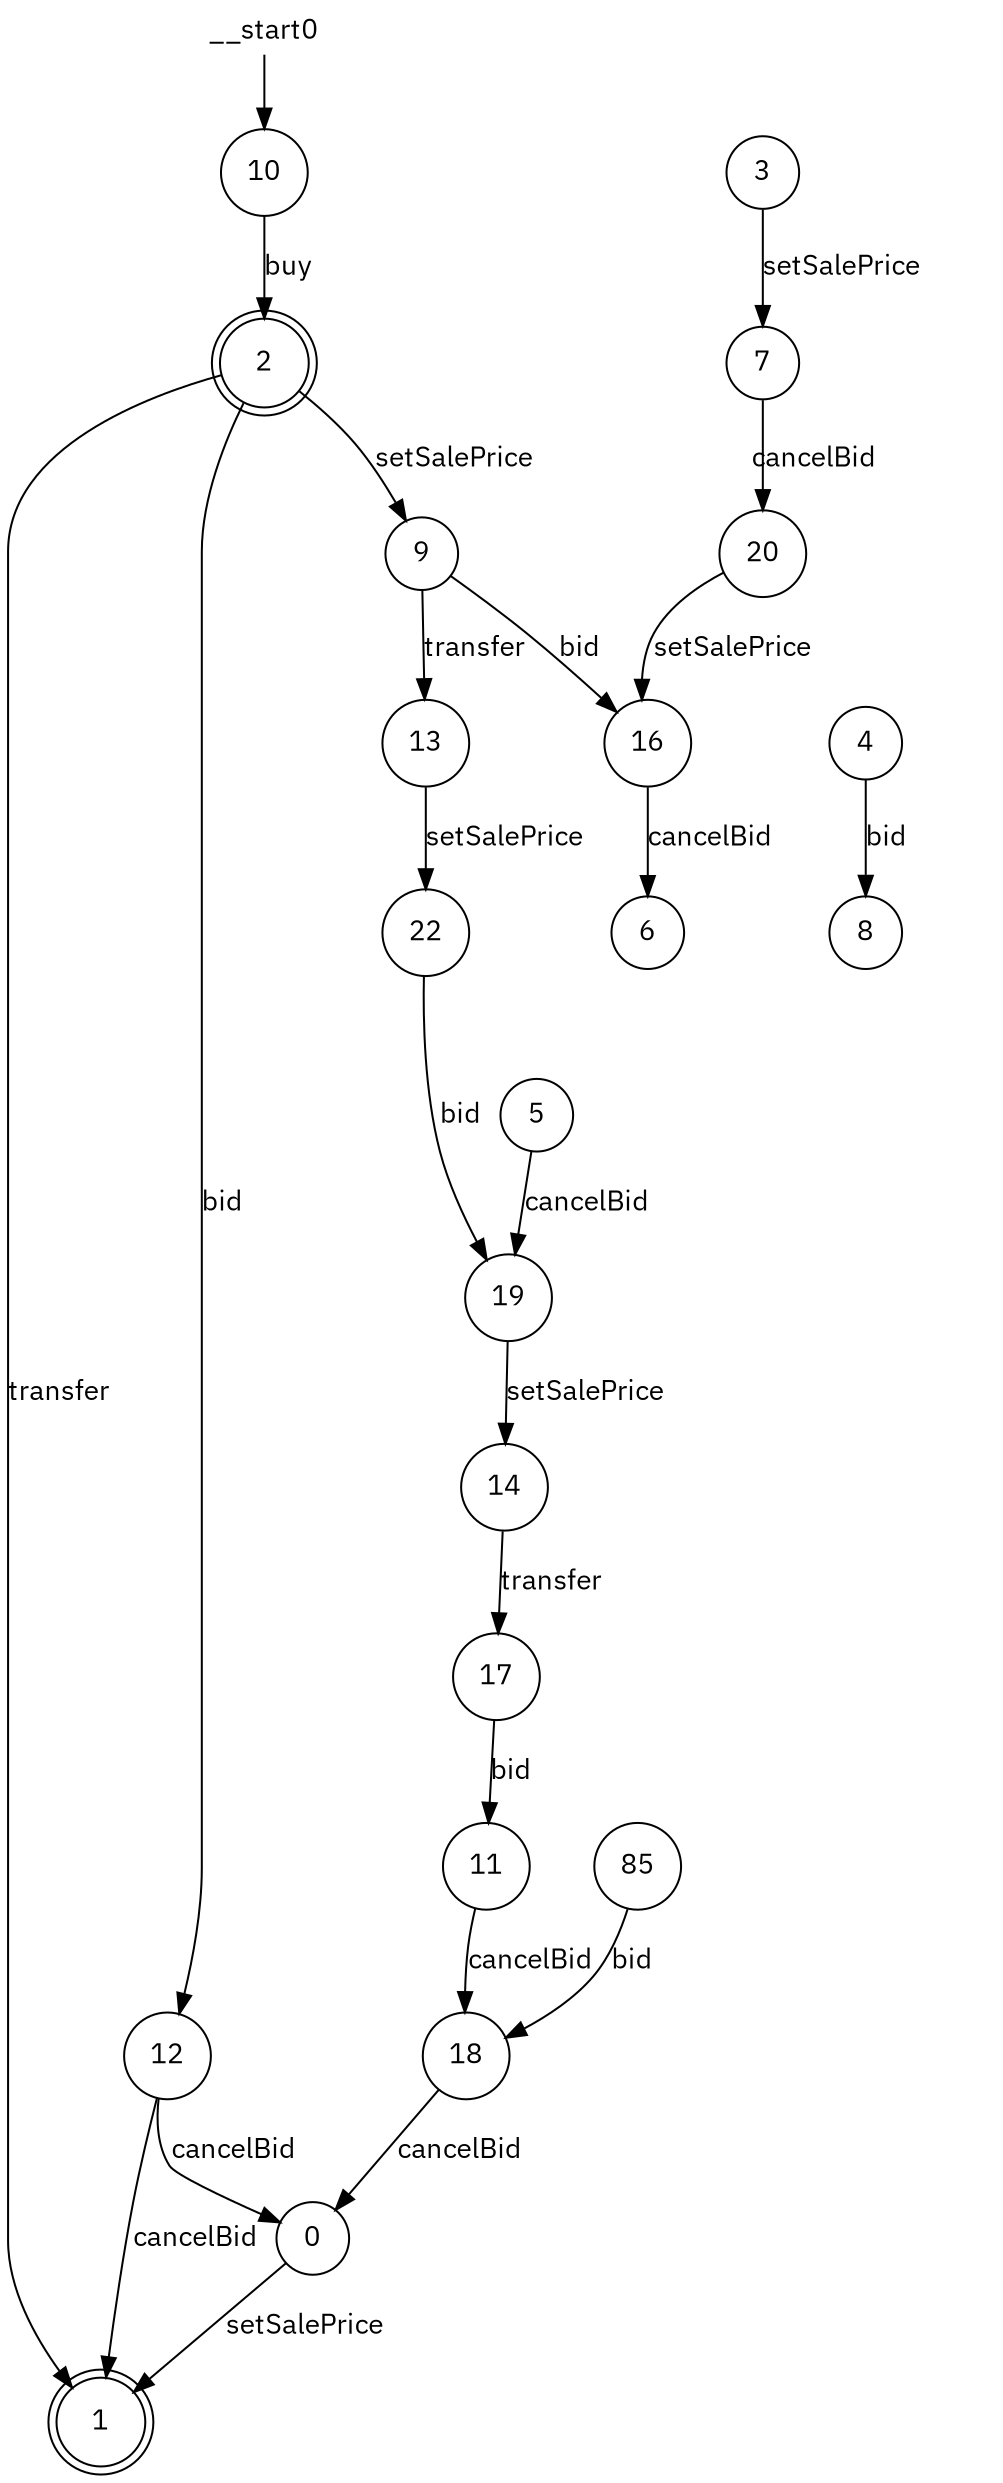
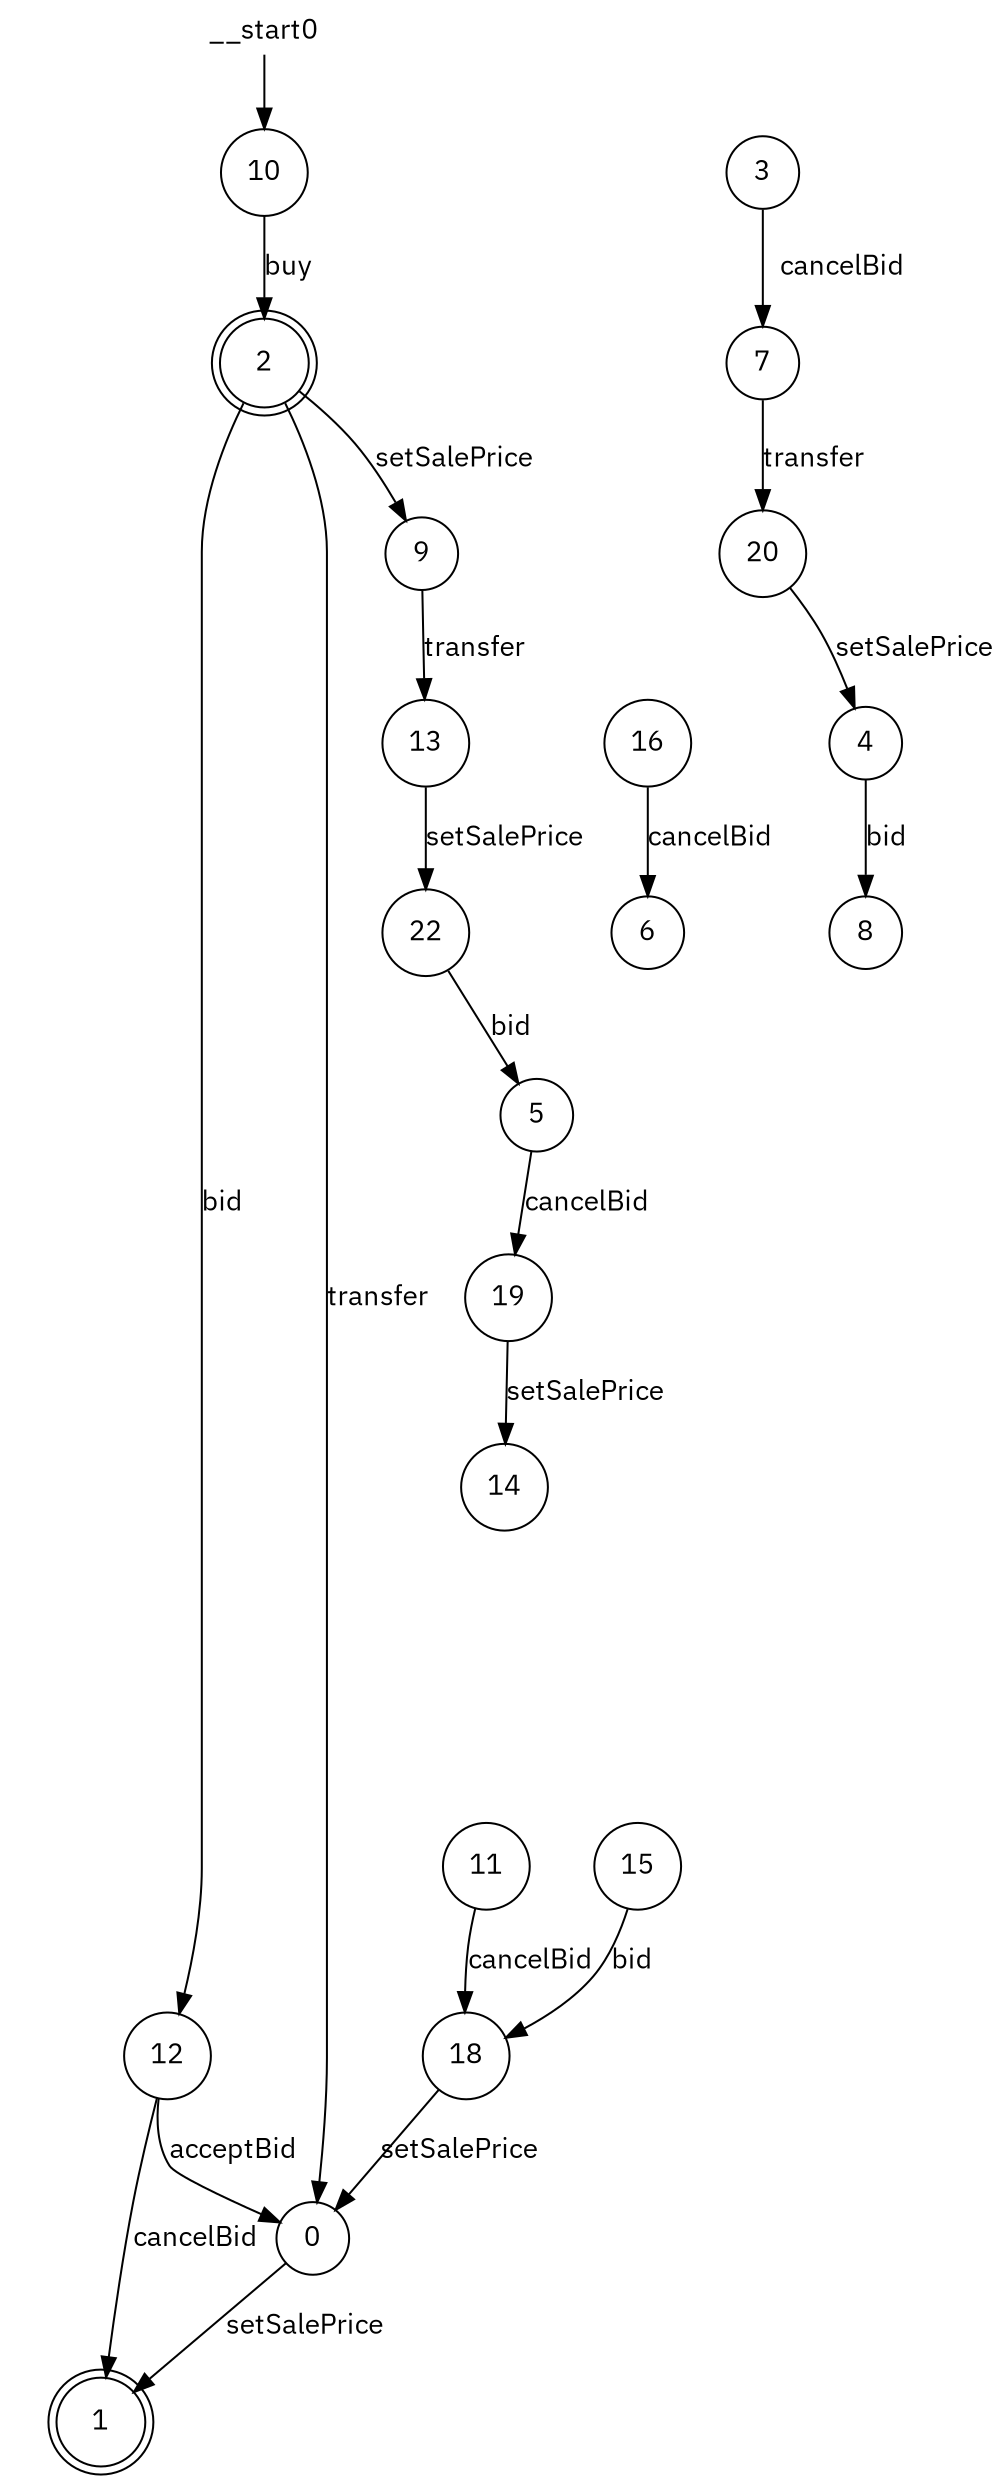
edge "3" -> "7": label "setSalePrice" -> "cancelBid"
edge "7" -> "20": label "cancelBid" -> "transfer"
edge "20" -> "16": now "20" -> "4"
edge "9" -> "16": removed, label "bid"
edge "22" -> "19": now "22" -> "5"
edge "2" -> "1": now "2" -> "0"
node "17": removed
node "85": label "85" -> "15"
edge "12" -> "0": label "cancelBid" -> "acceptBid"
edge "18" -> "0": label "cancelBid" -> "setSalePrice"
